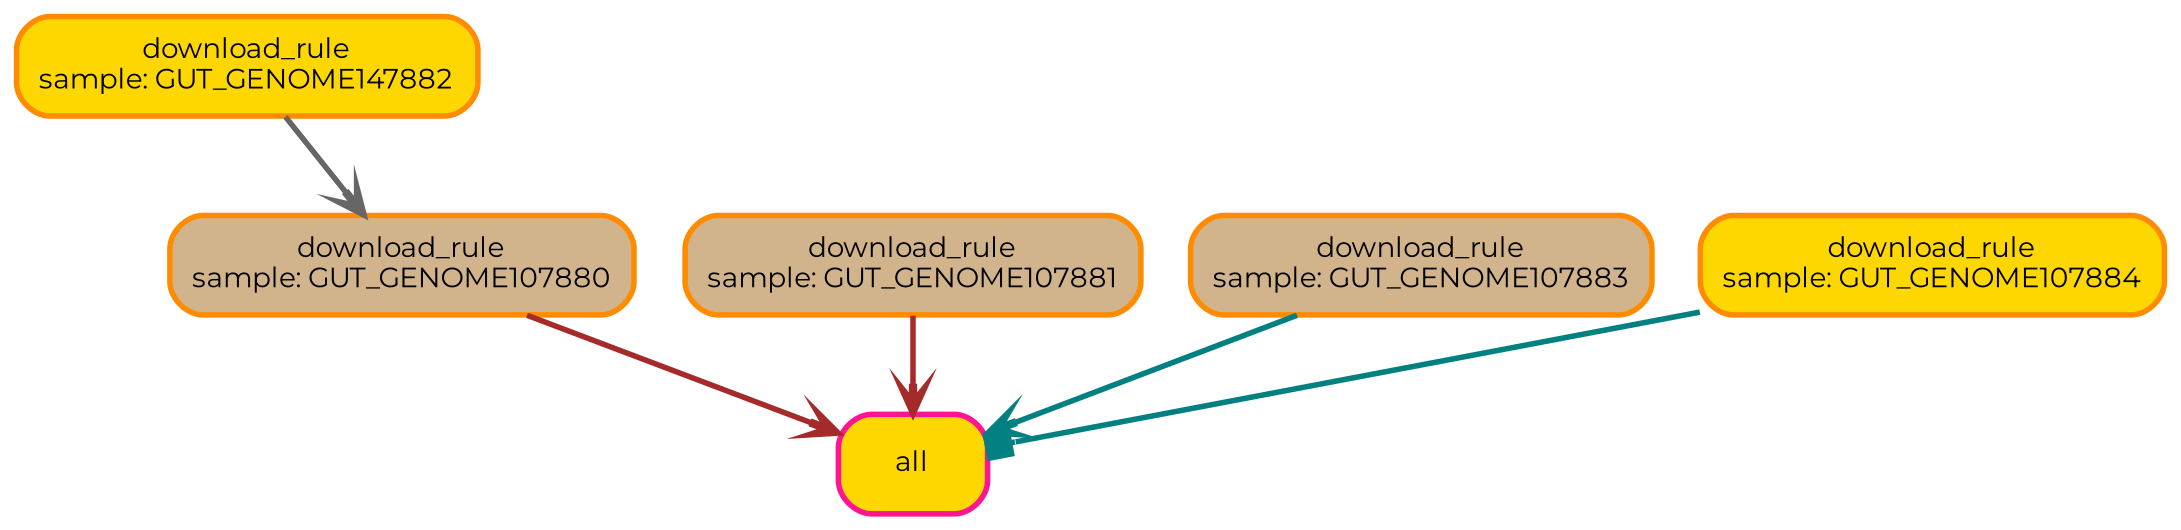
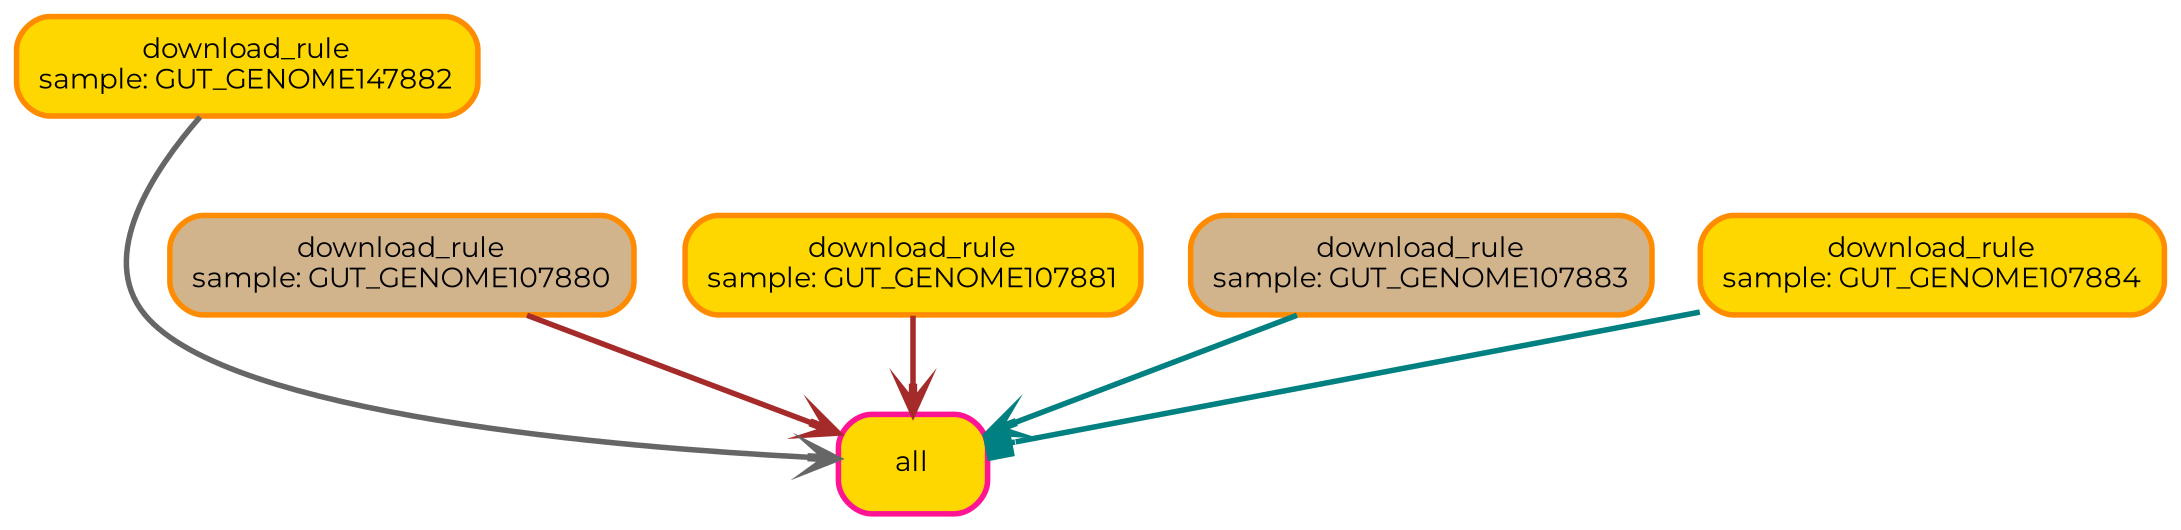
edge "download_rule sample: GUT_GENOME147882" -> "download_rule sample: GUT_GENOME107880": now "download_rule sample: GUT_GENOME147882" -> "all"
node "download_rule sample: GUT_GENOME107881": fillcolor tan -> gold
